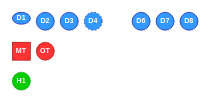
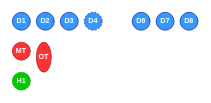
node "D1": size 18x12 -> 18x18
node "MT": shape rectangle -> ellipse
node "OT": size 18x18 -> 15x30
